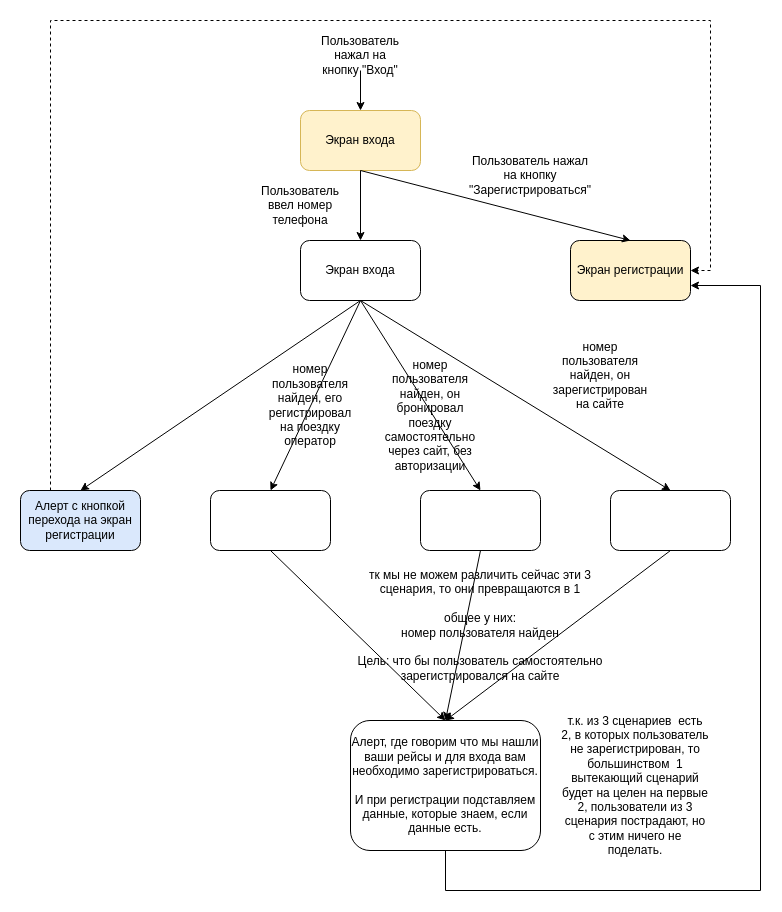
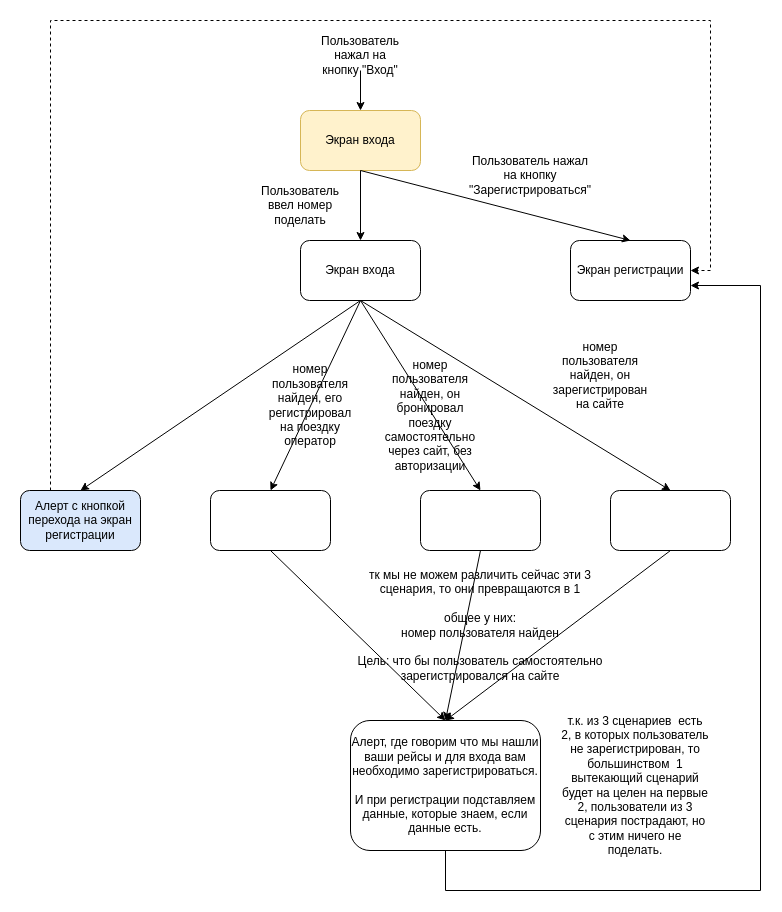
node "Пользователь ввел номер телефона": label "Пользователь ввел номер телефона" -> "Пользователь ввел номер поделать"
node "Экран регистрации": fillcolor #fff2cc -> #ffffff
